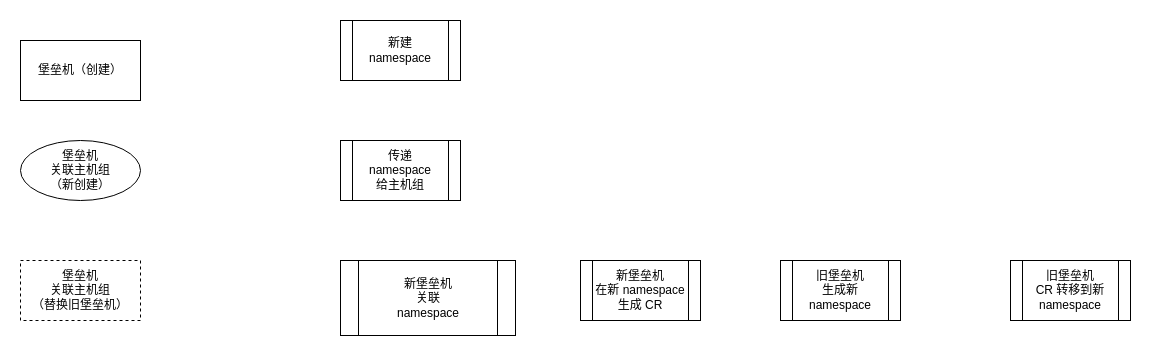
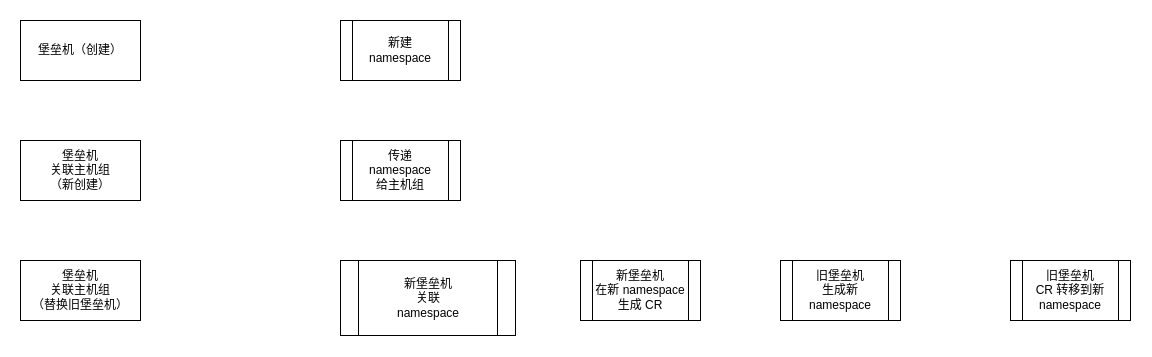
node "堡垒机（创建）": moved (81, 71) -> (81, 51)
node "堡垒机 关联主机组 （新创建）": shape ellipse -> rectangle
node "堡垒机 关联主机组 （替换旧堡垒机）": style dashed -> solid
